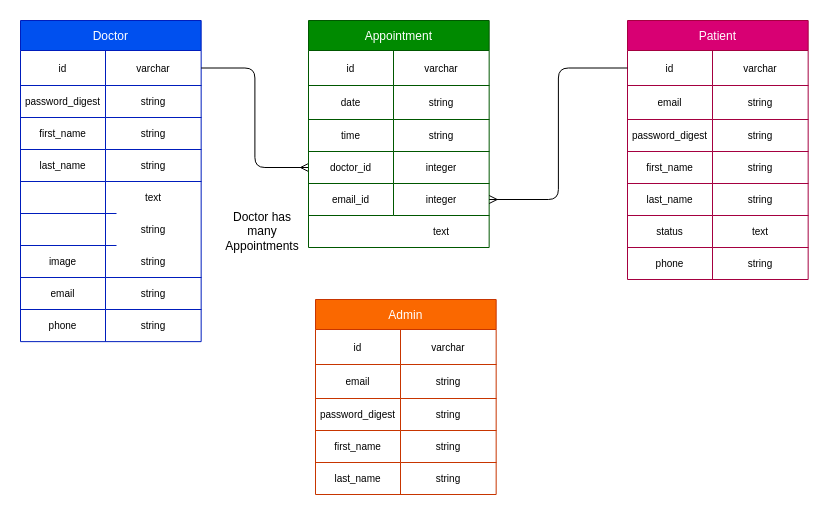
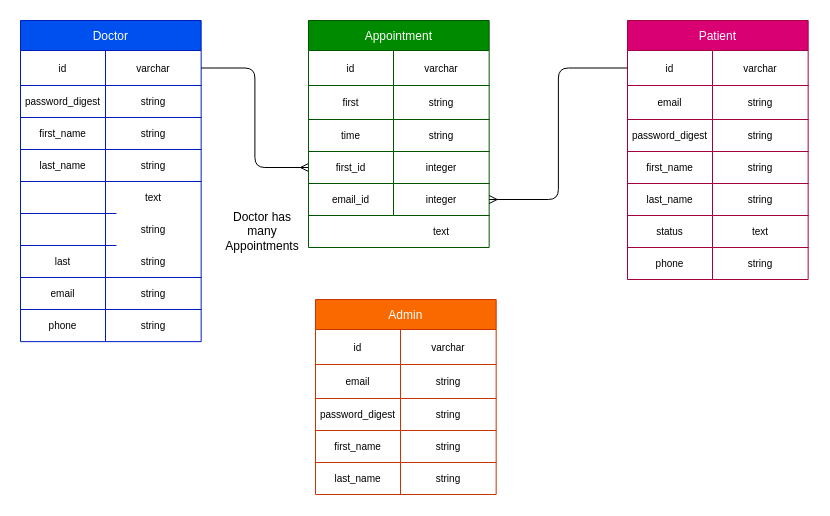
node "date": label "date" -> "first"
node "doctor_id": label "doctor_id" -> "first_id"
node "image": label "image" -> "last"
